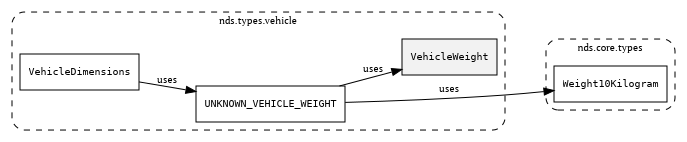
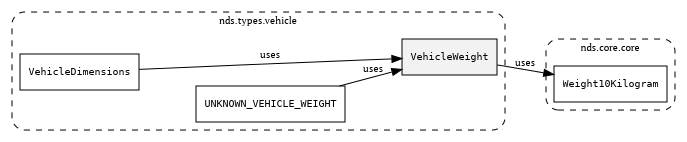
cluster "nds.core.types": label "nds.core.types" -> "nds.core.core"
edge "VehicleDimensions" -> "UNKNOWN_VEHICLE_WEIGHT": now "VehicleDimensions" -> "VehicleWeight"
edge "UNKNOWN_VEHICLE_WEIGHT" -> "Weight10Kilogram": now "VehicleWeight" -> "Weight10Kilogram"
